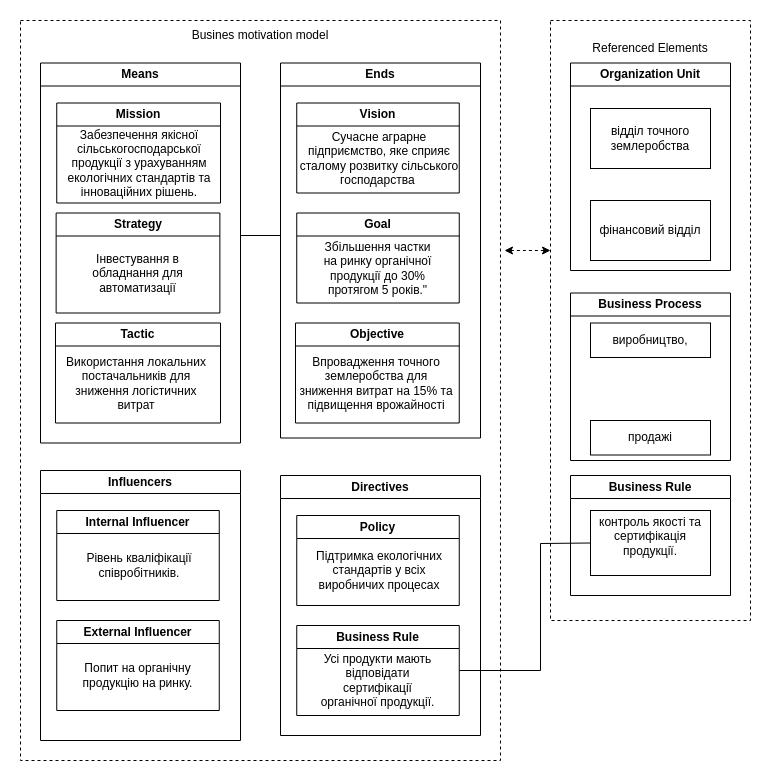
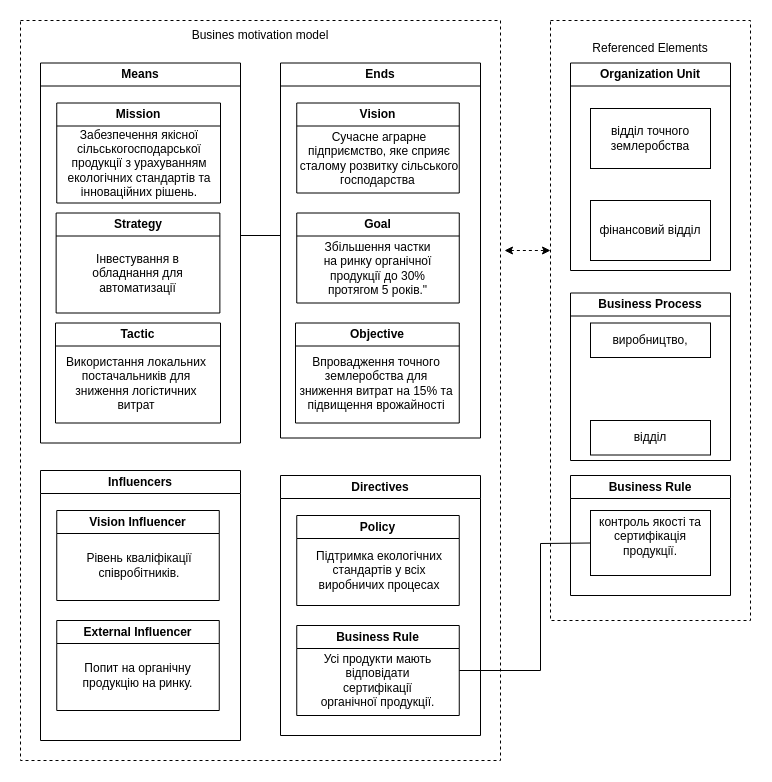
node "продажі": label "продажі" -> "відділ"
node "Internal Influencer": label "Internal Influencer" -> "Vision Influencer"
